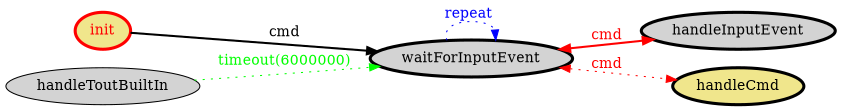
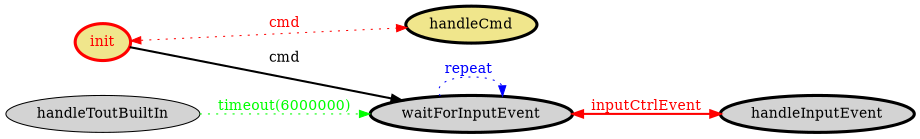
edge "handleInputEvent" -- "waitForInputEvent": label "cmd" -> "inputCtrlEvent"
edge "waitForInputEvent" -- "handleCmd": now "init" -- "handleCmd"
